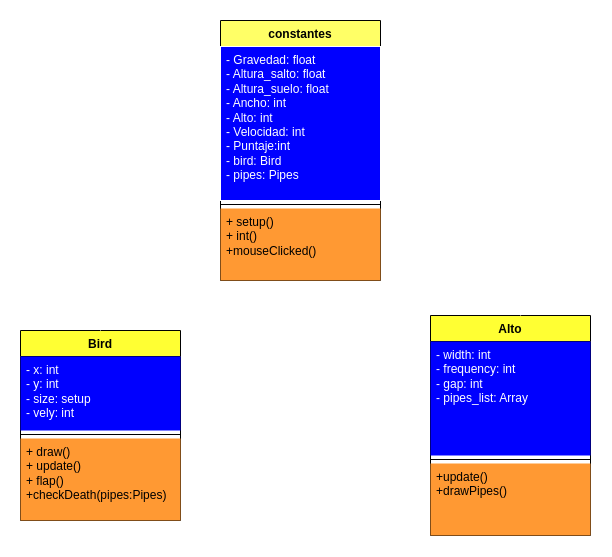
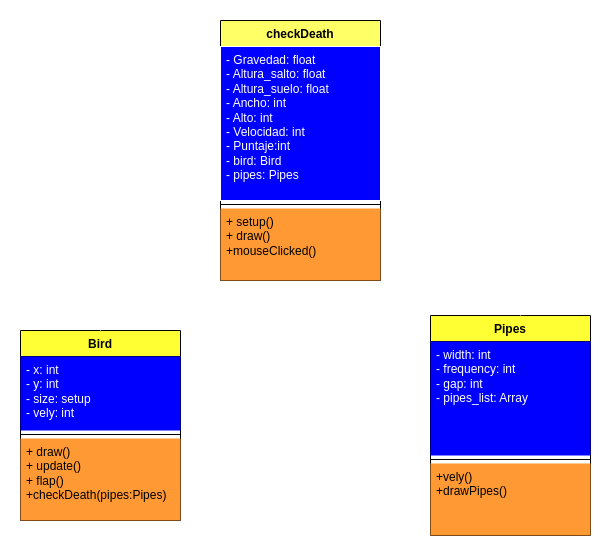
node "constantes": label "constantes" -> "checkDeath"
node "+ setup() + int() +mouseClicked()": label "+ setup() + int() +mouseClicked()" -> "+ setup() + draw() +mouseClicked()"
node "Alto": label "Alto" -> "Pipes"
node "+update() +drawPipes()": label "+update() +drawPipes()" -> "+vely() +drawPipes()"
